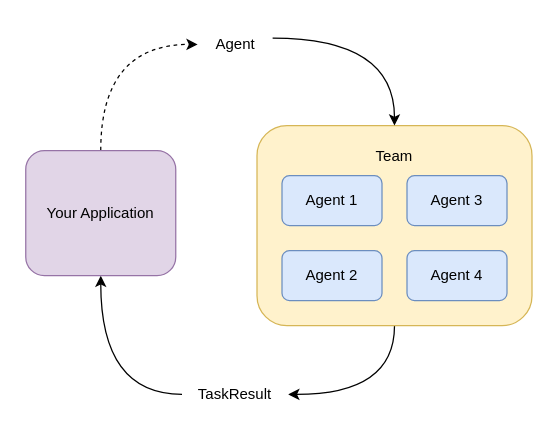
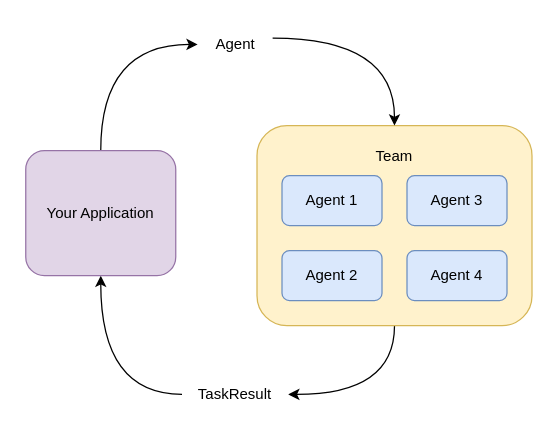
edge "Your Application" -> "Agent": style dashed -> solid
